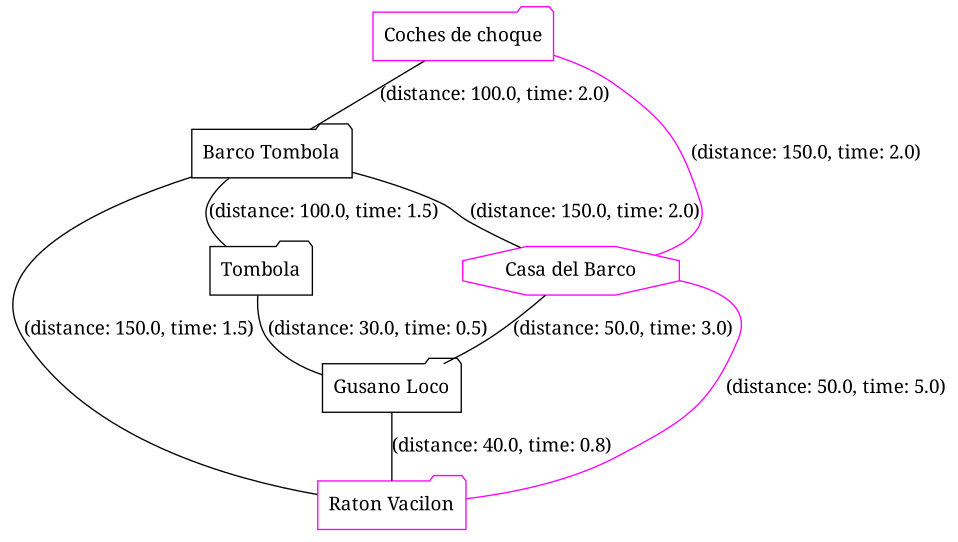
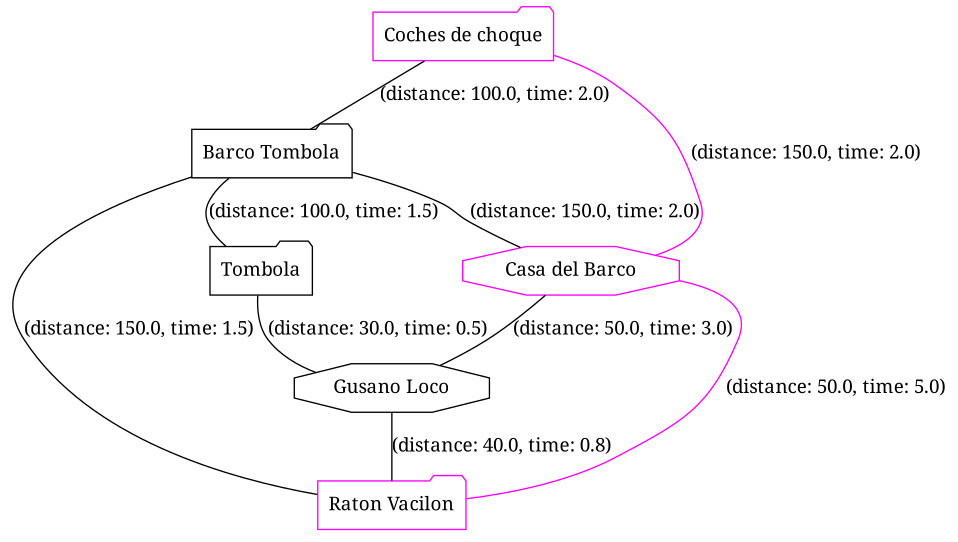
node "Gusano Loco": shape folder -> octagon
